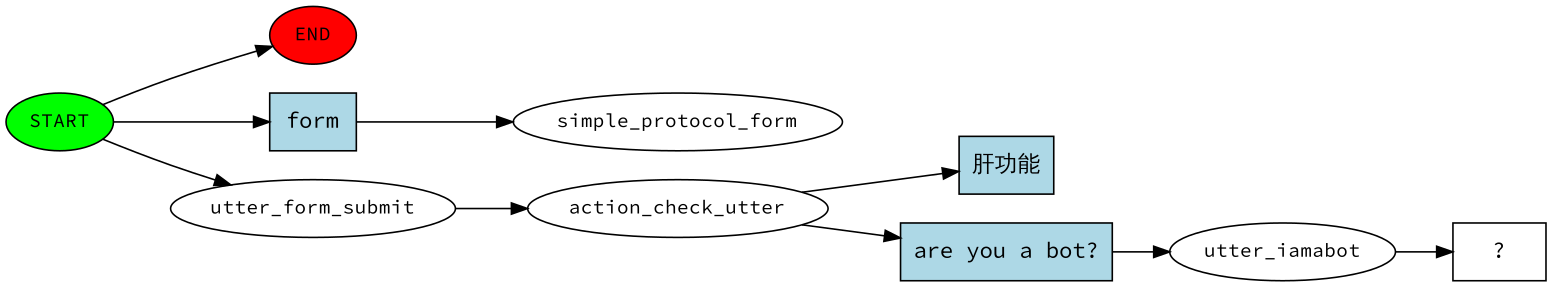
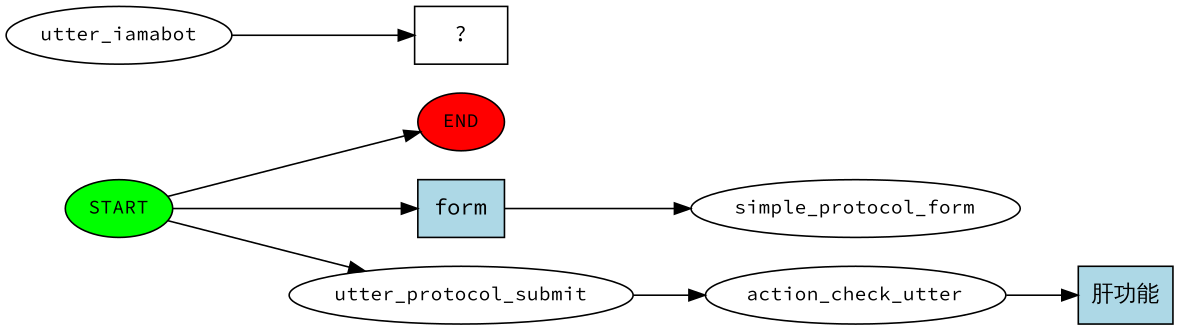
node "utter_form_submit": label "utter_form_submit" -> "utter_protocol_submit"
node "are you a bot?": removed
